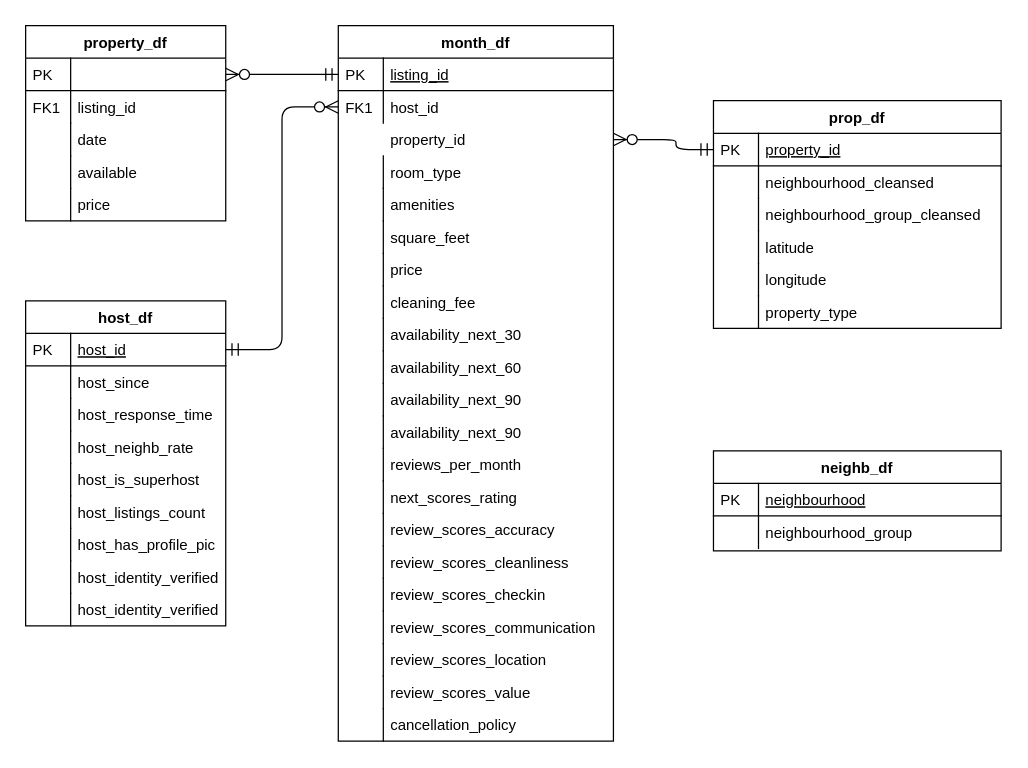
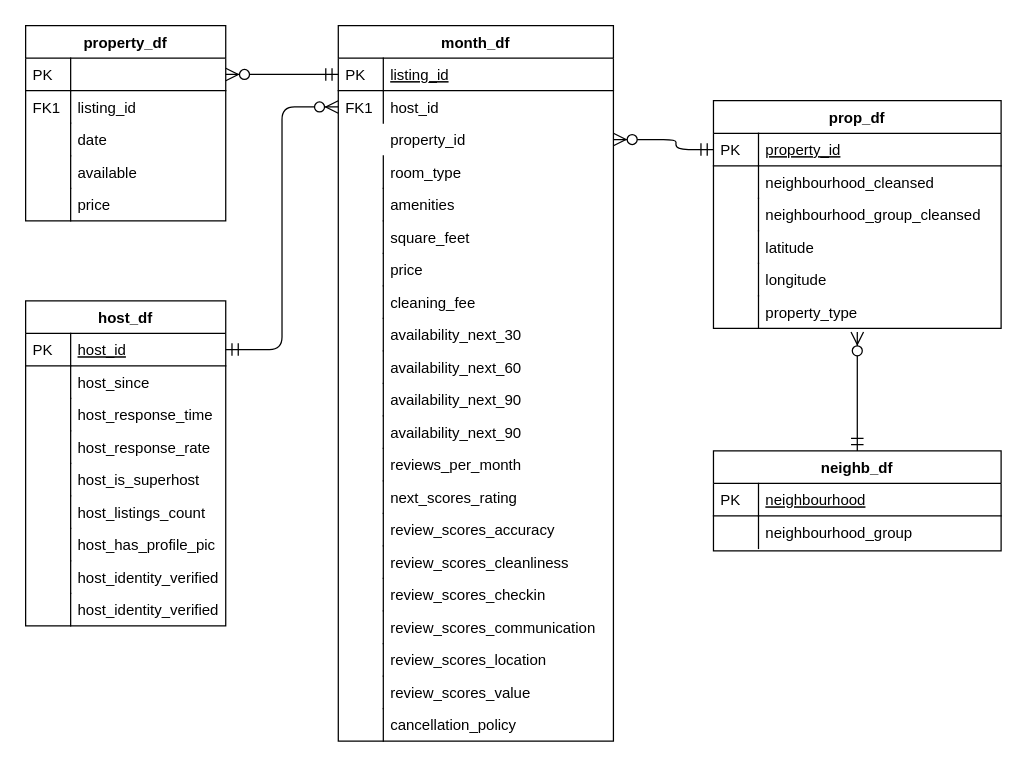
edge "property_type" -- "neighb_df": added
node "host_neighb_rate": label "host_neighb_rate" -> "host_response_rate"
